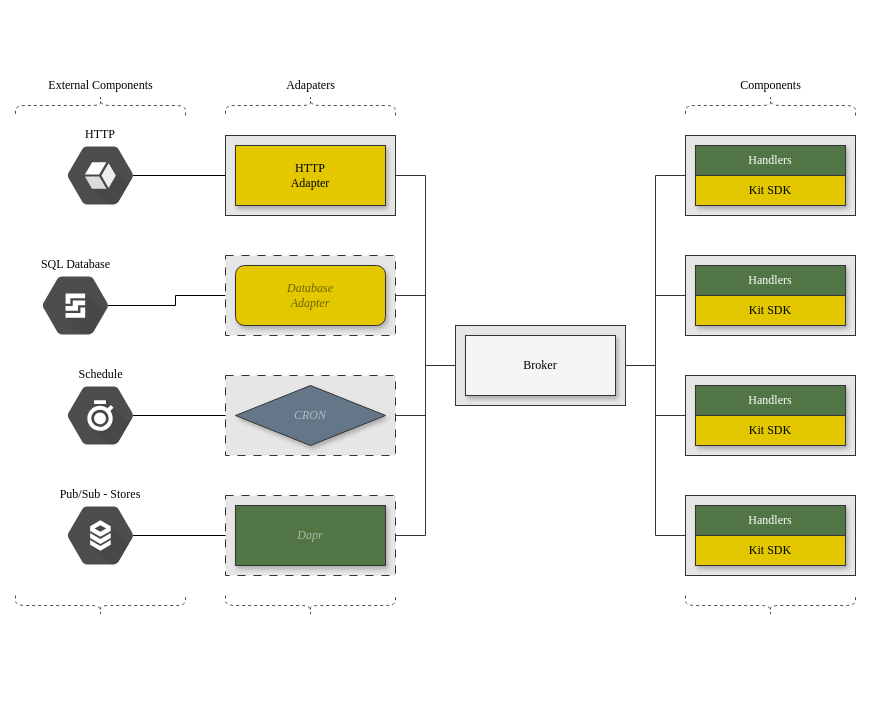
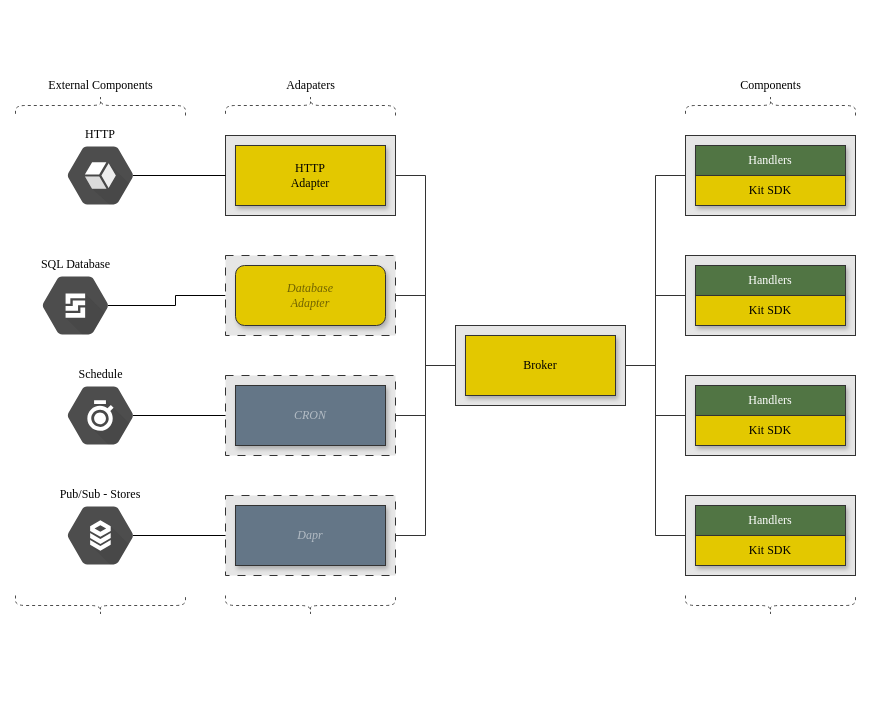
node "Broker": fillcolor #f5f5f5 -> #e3c800
node "CRON": shape diamond -> rectangle
node "Dapr": fillcolor #517544 -> #647687
